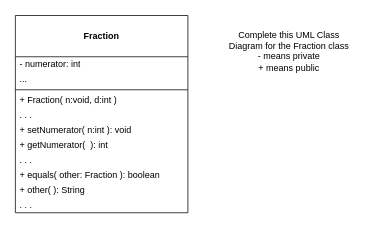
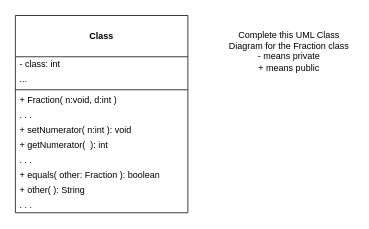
node "Fraction": label "Fraction" -> "Class"
node "- numerator: int": label "- numerator: int" -> "- class: int"
